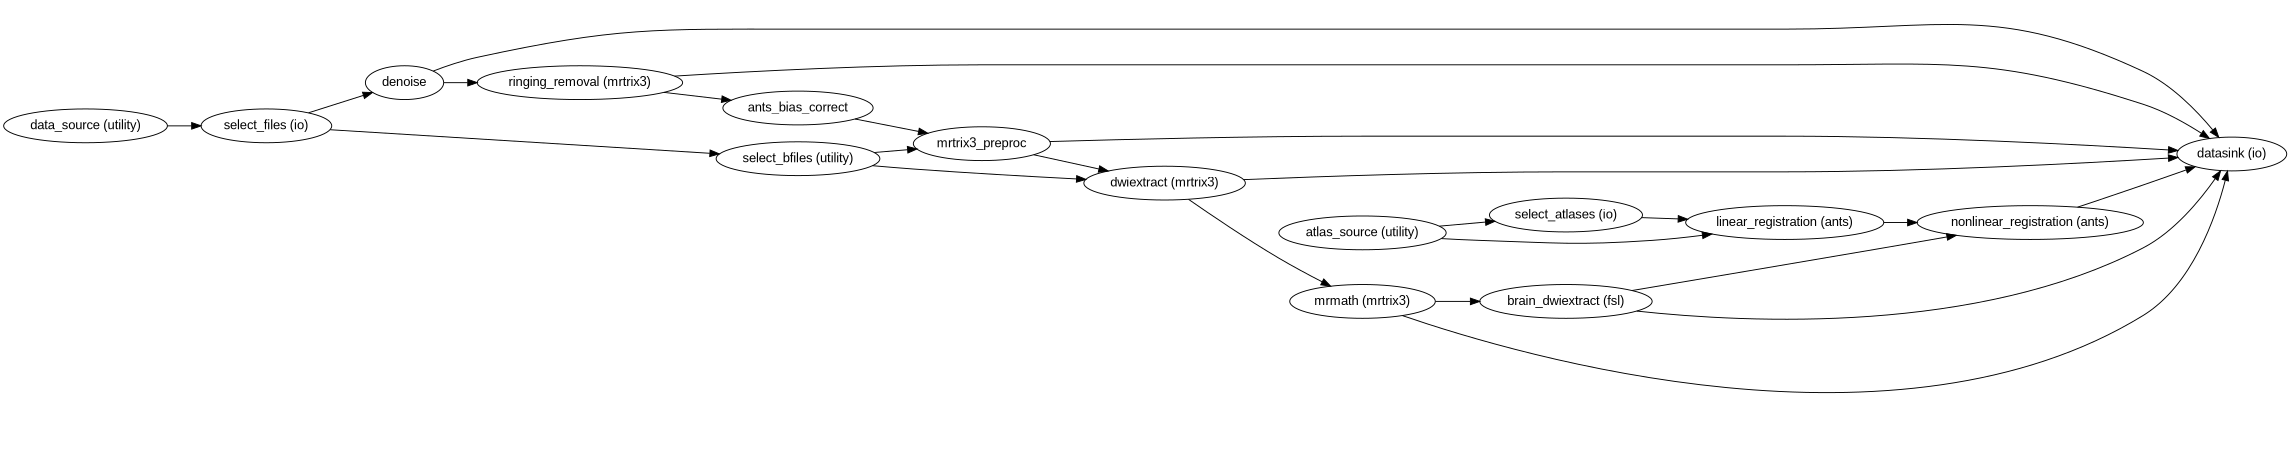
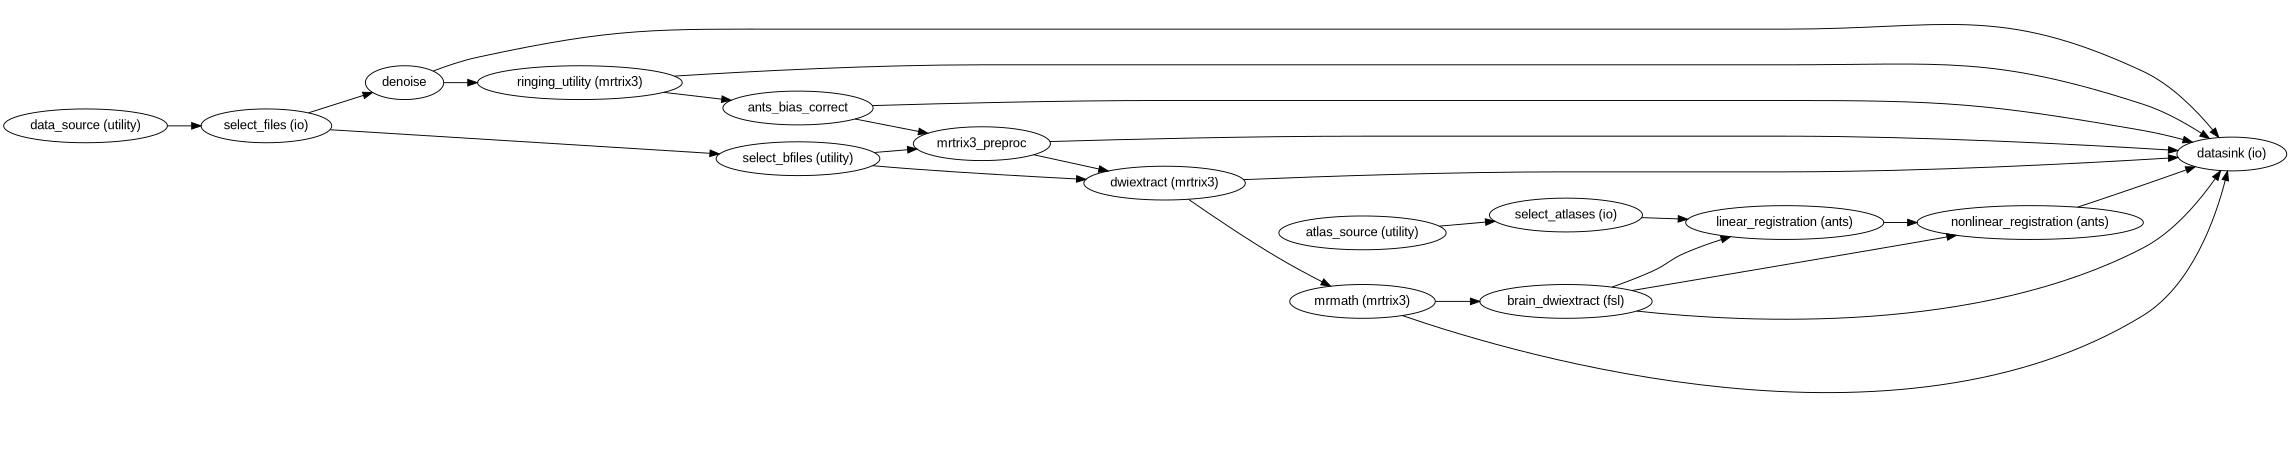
node "ringing_removal (mrtrix3)": label "ringing_removal (mrtrix3)" -> "ringing_utility (mrtrix3)"
edge "ants_bias_correct" -> "datasink (io)": added
edge "atlas_source (utility)" -> "linear_registration (ants)": now "brain_dwiextract (fsl)" -> "linear_registration (ants)"
